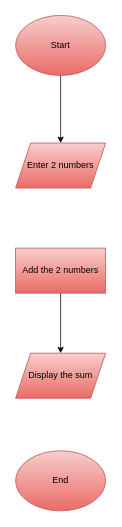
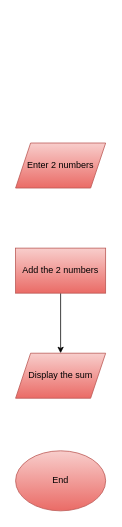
node "Start": removed
edge "Start" -> "Enter 2 numbers": removed
